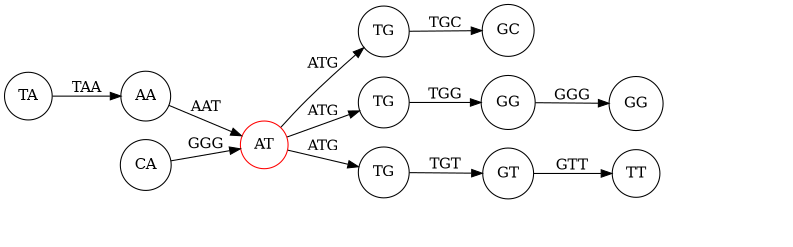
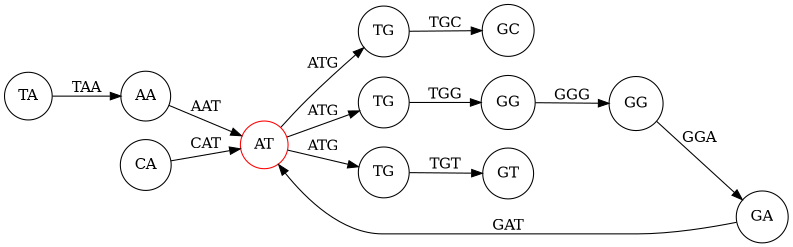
edge "CA" -> "AT": label "GGG" -> "CAT"
node "TT": removed
node "GA": added
